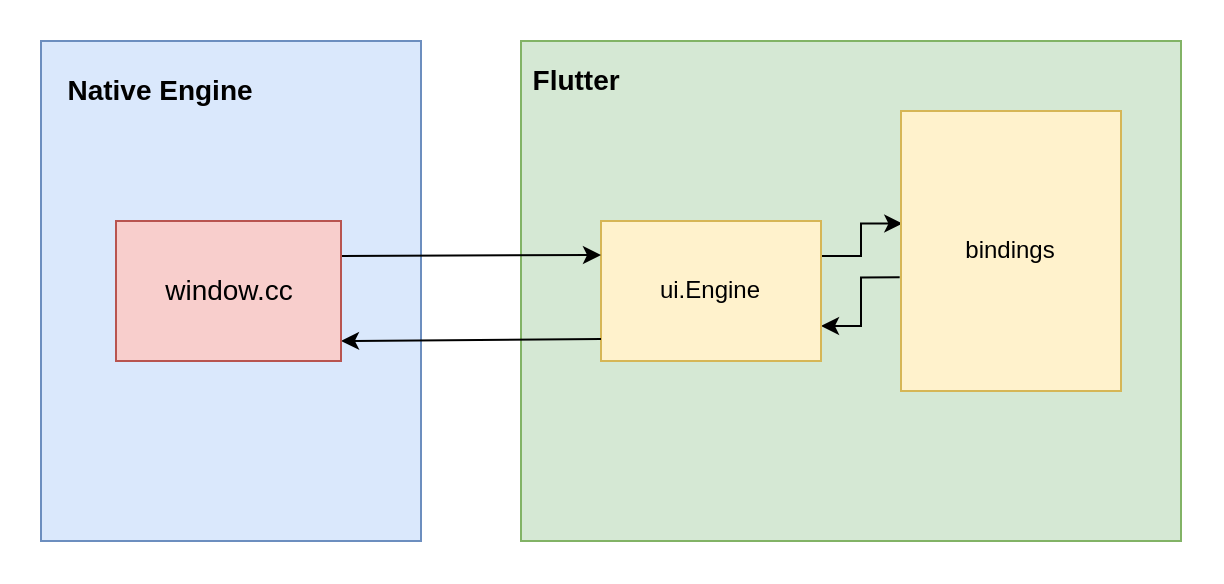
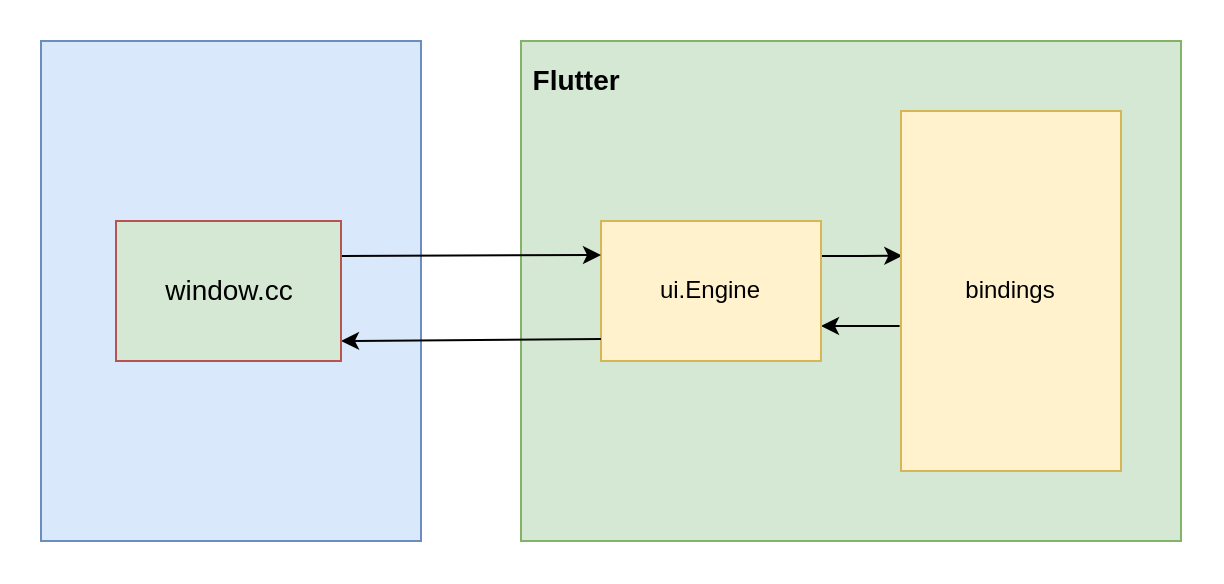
node "Native Engine": removed
node "bindings": size 220x280 -> 220x360
node "window.cc": fillcolor #f8cecc -> #d5e8d4
